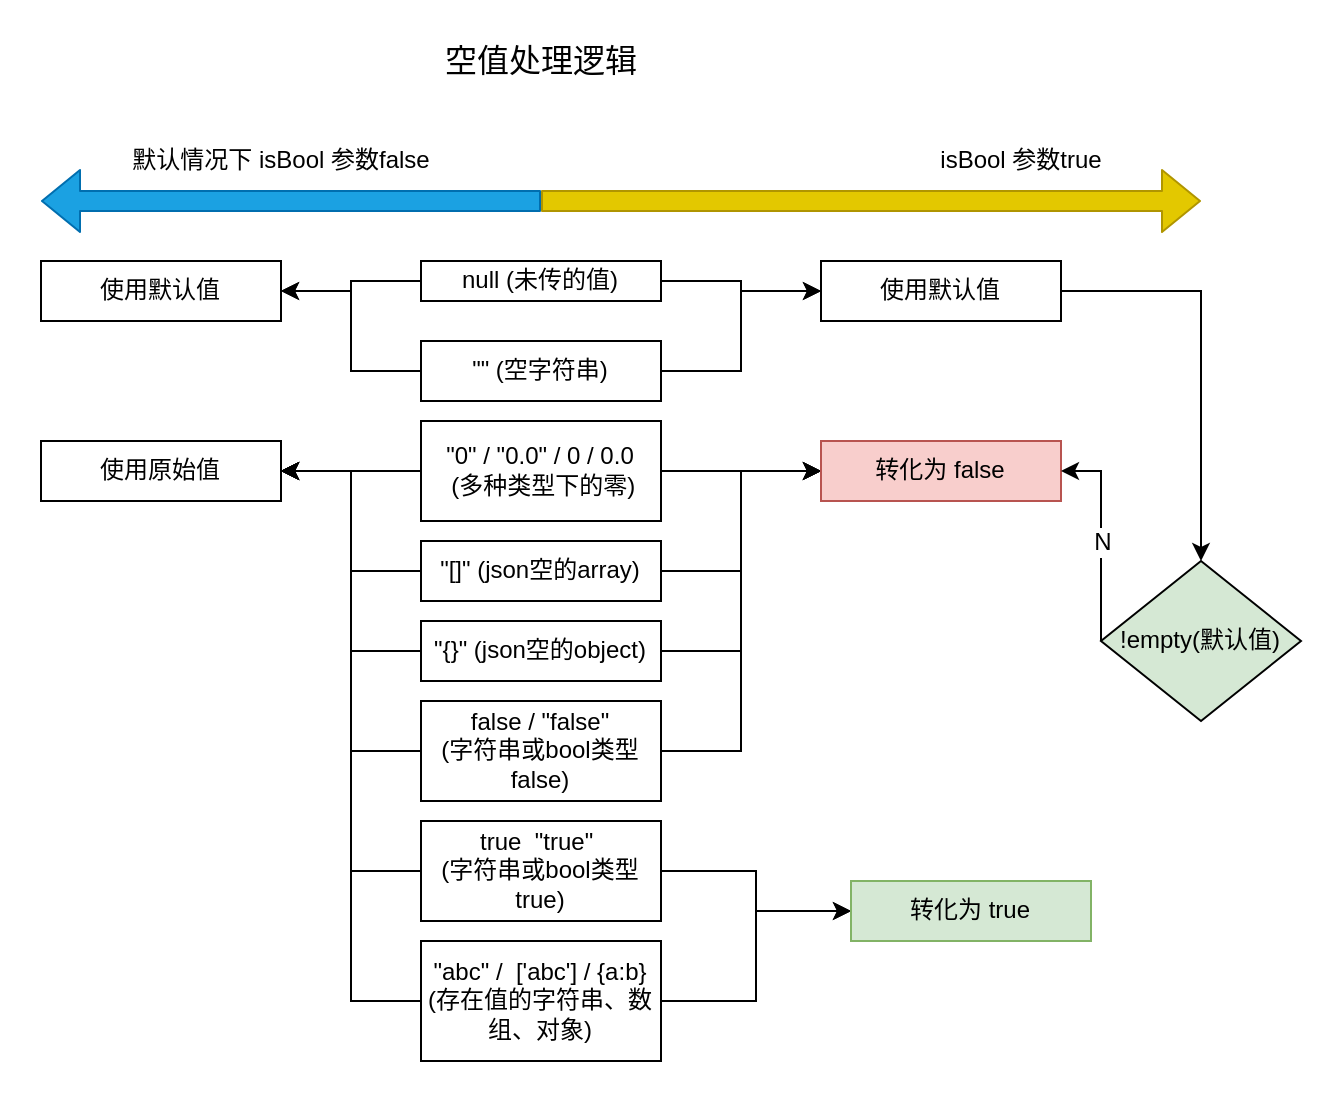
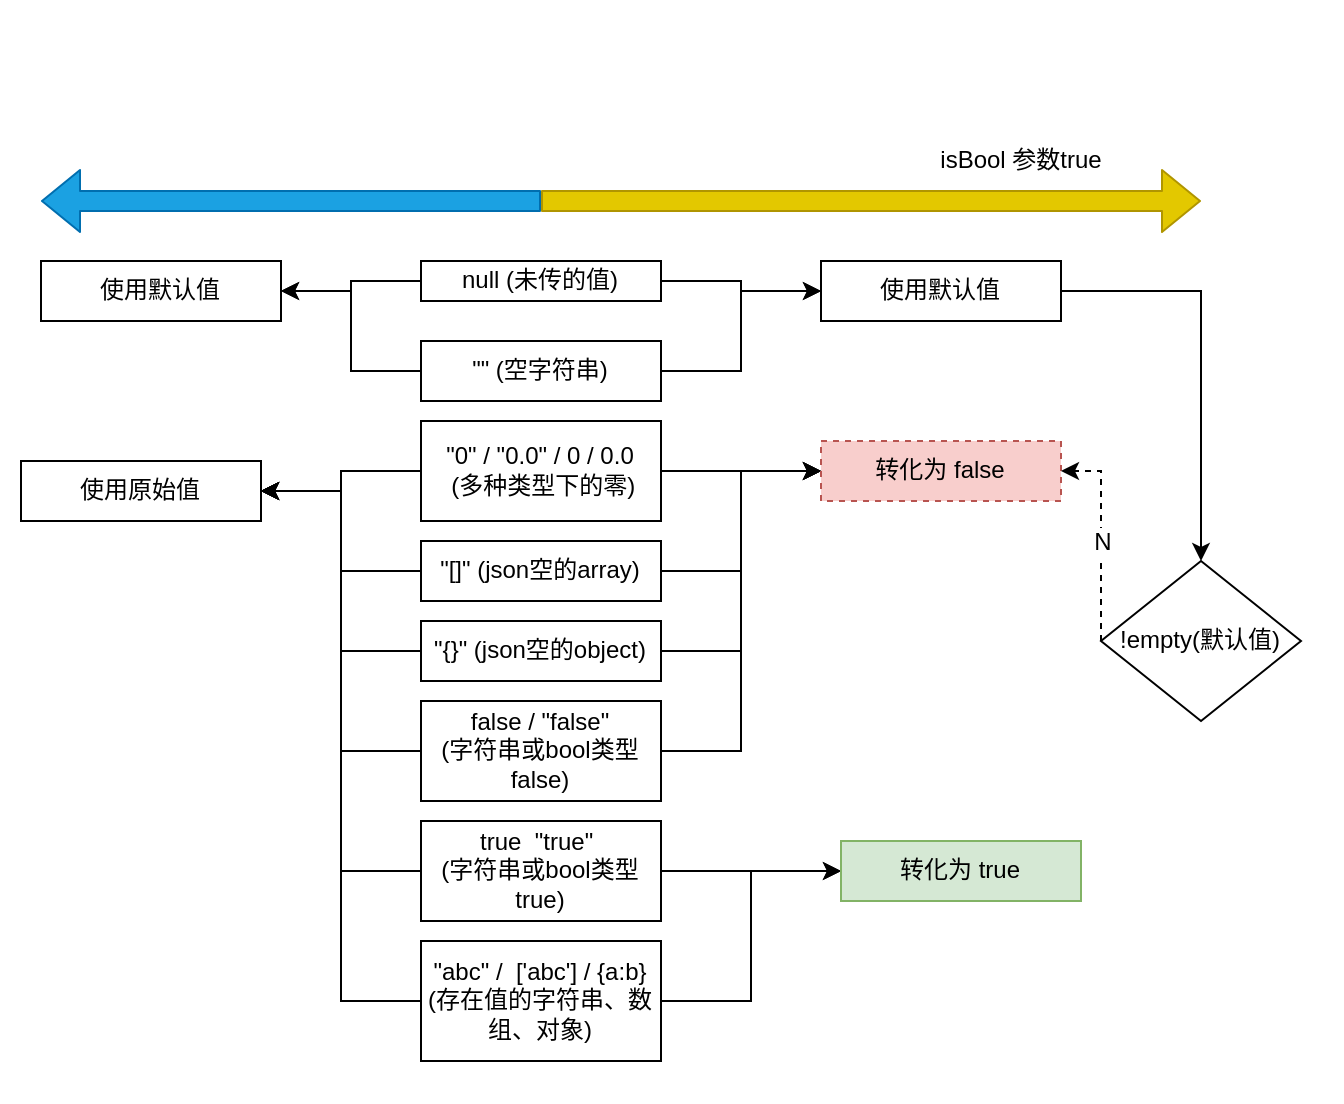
node "空值处理逻辑": removed
node "默认情况下 isBool 参数false": removed
node "使用原始值": moved (161, 471) -> (141, 491)
node "转化为 false": style solid -> dashed
edge "!empty(默认值)" -> "转化为 false": style solid -> dashed
node "!empty(默认值)": fillcolor #d5e8d4 -> #ffffff
node "转化为 true": moved (971, 911) -> (961, 871)
